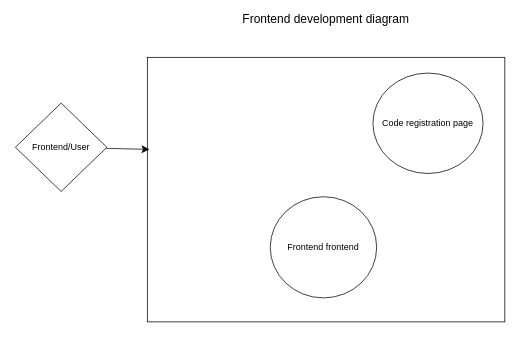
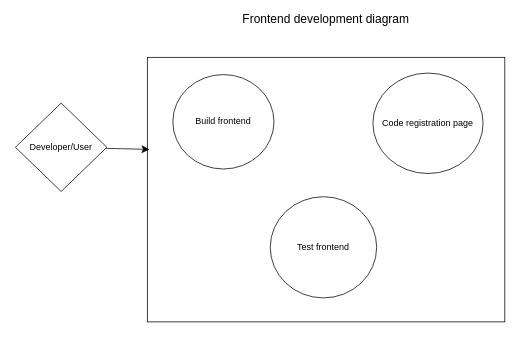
node "Build frontend": added
node "Frontend/User": label "Frontend/User" -> "Developer/User"
node "Frontend frontend": label "Frontend frontend" -> "Test frontend"
